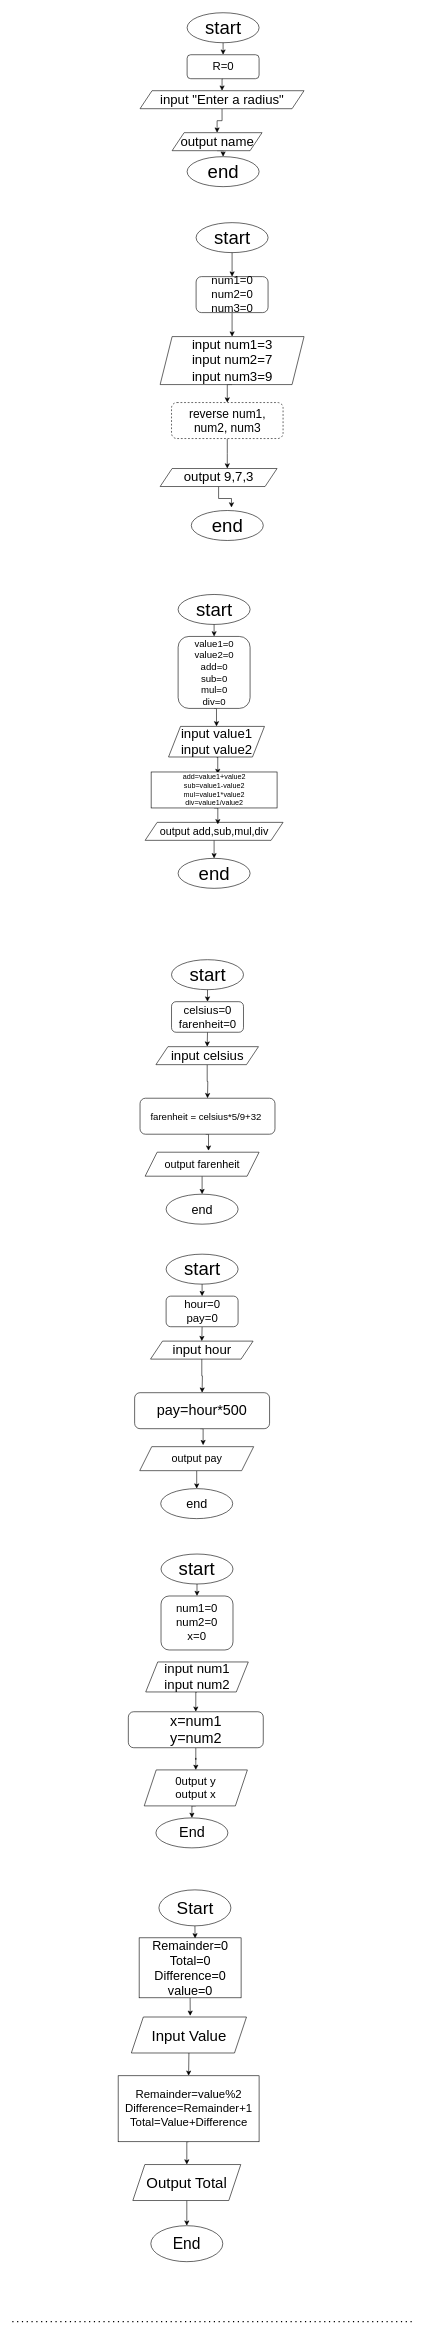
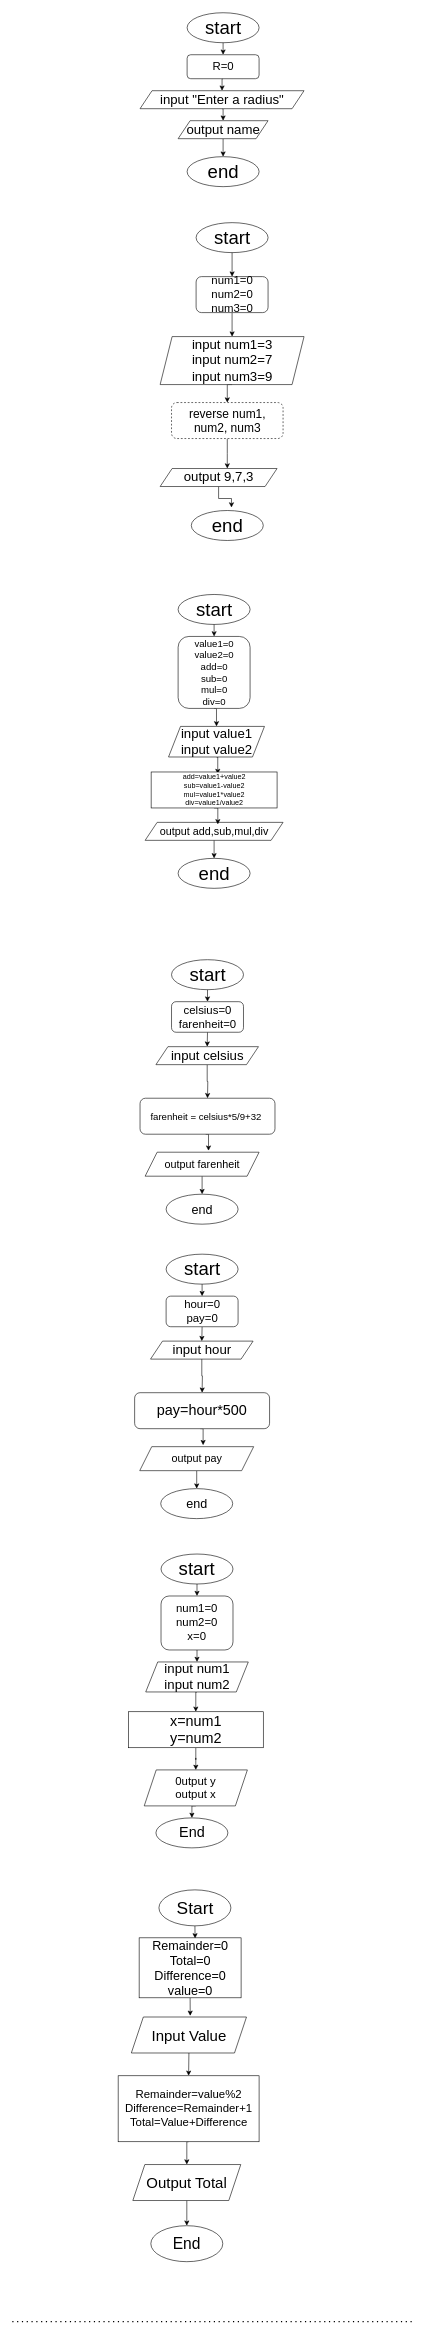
node "output name": moved (217, 141) -> (223, 129)
edge "num1=0 num2=0 x=0" -> "input num1 input num2": added
node "x=num1 y=num2": shape rounded rectangle -> rectangle
